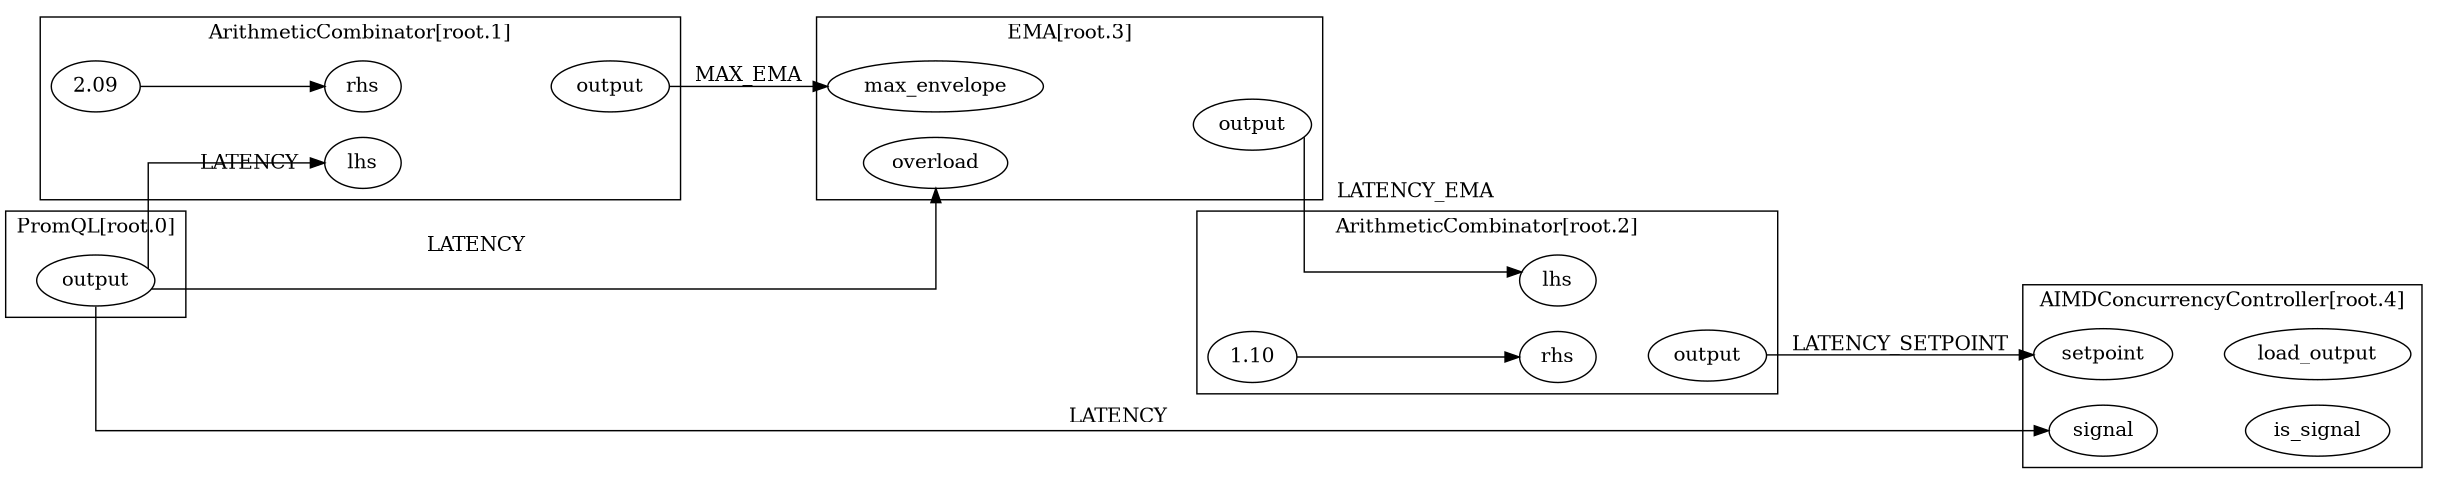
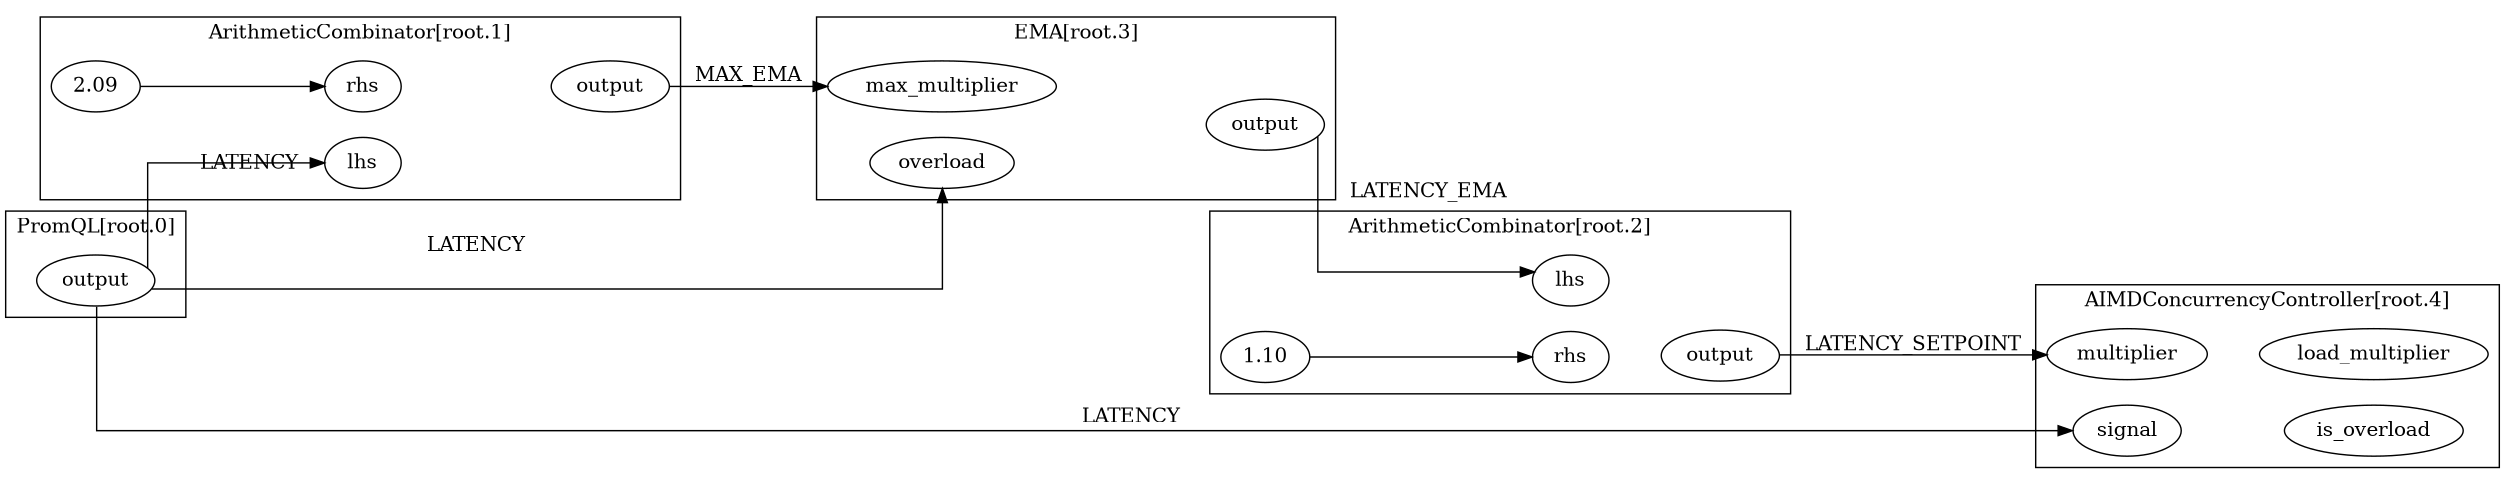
node "max_envelope": label "max_envelope" -> "max_multiplier"
node "setpoint": label "setpoint" -> "multiplier"
node "load_output": label "load_output" -> "load_multiplier"
node "is_signal": label "is_signal" -> "is_overload"
